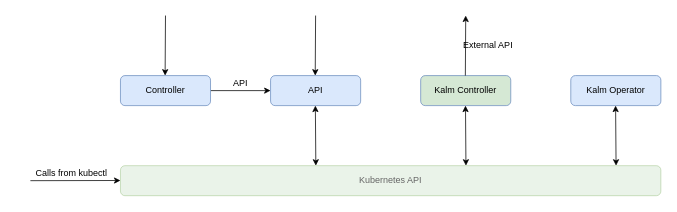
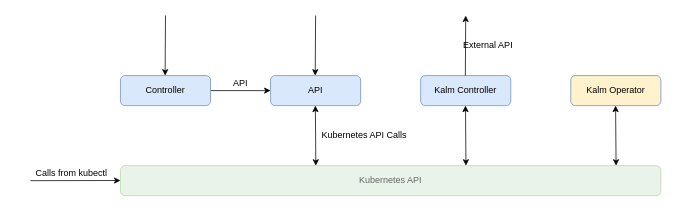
node "Kalm Controller": fillcolor #d5e8d4 -> #dae8fc
node "Kalm Operator": fillcolor #dae8fc -> #fff2cc
node "Kubernetes API Calls": added
